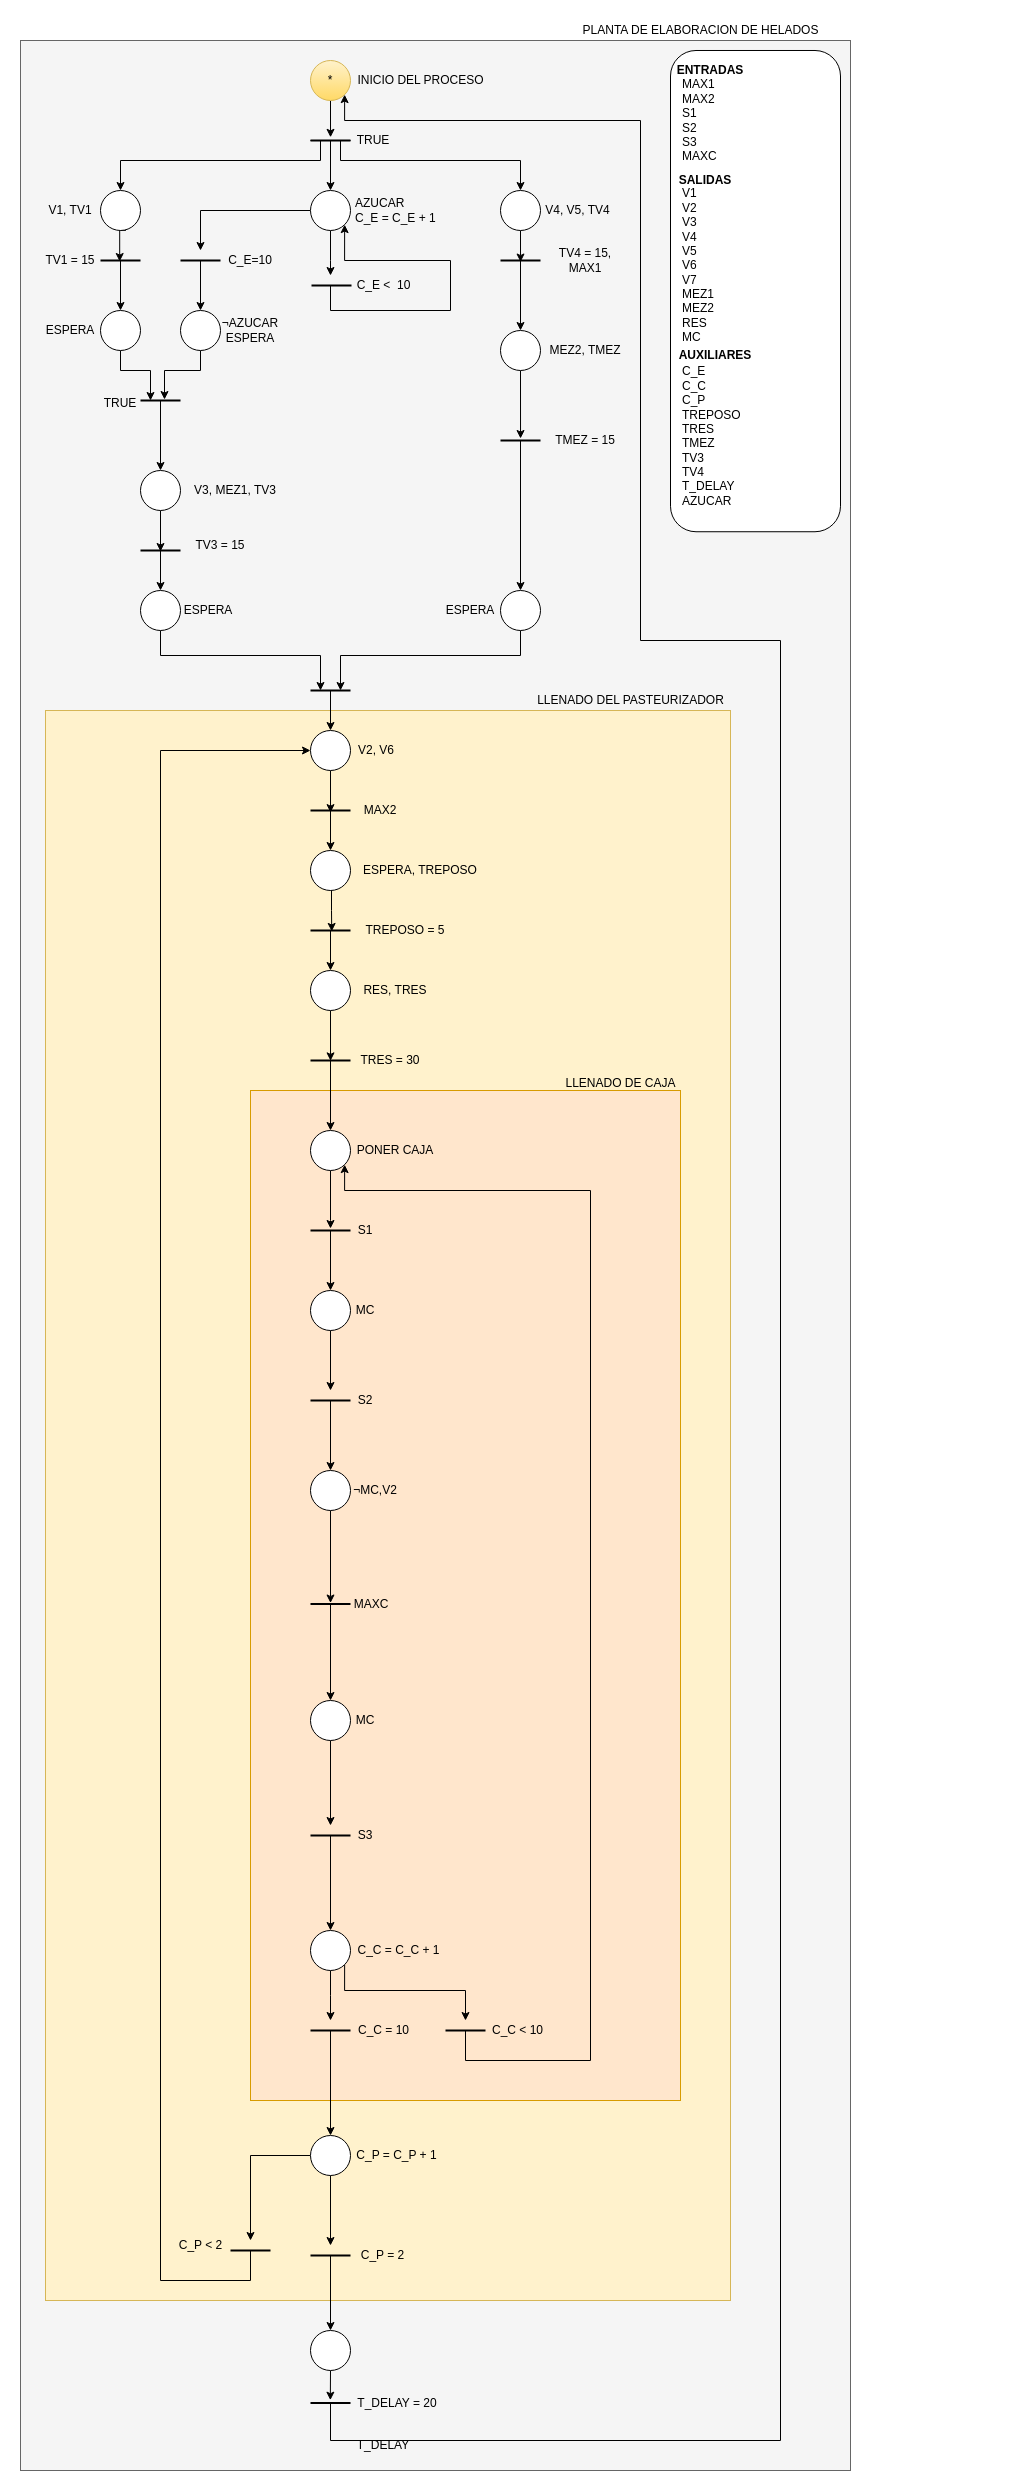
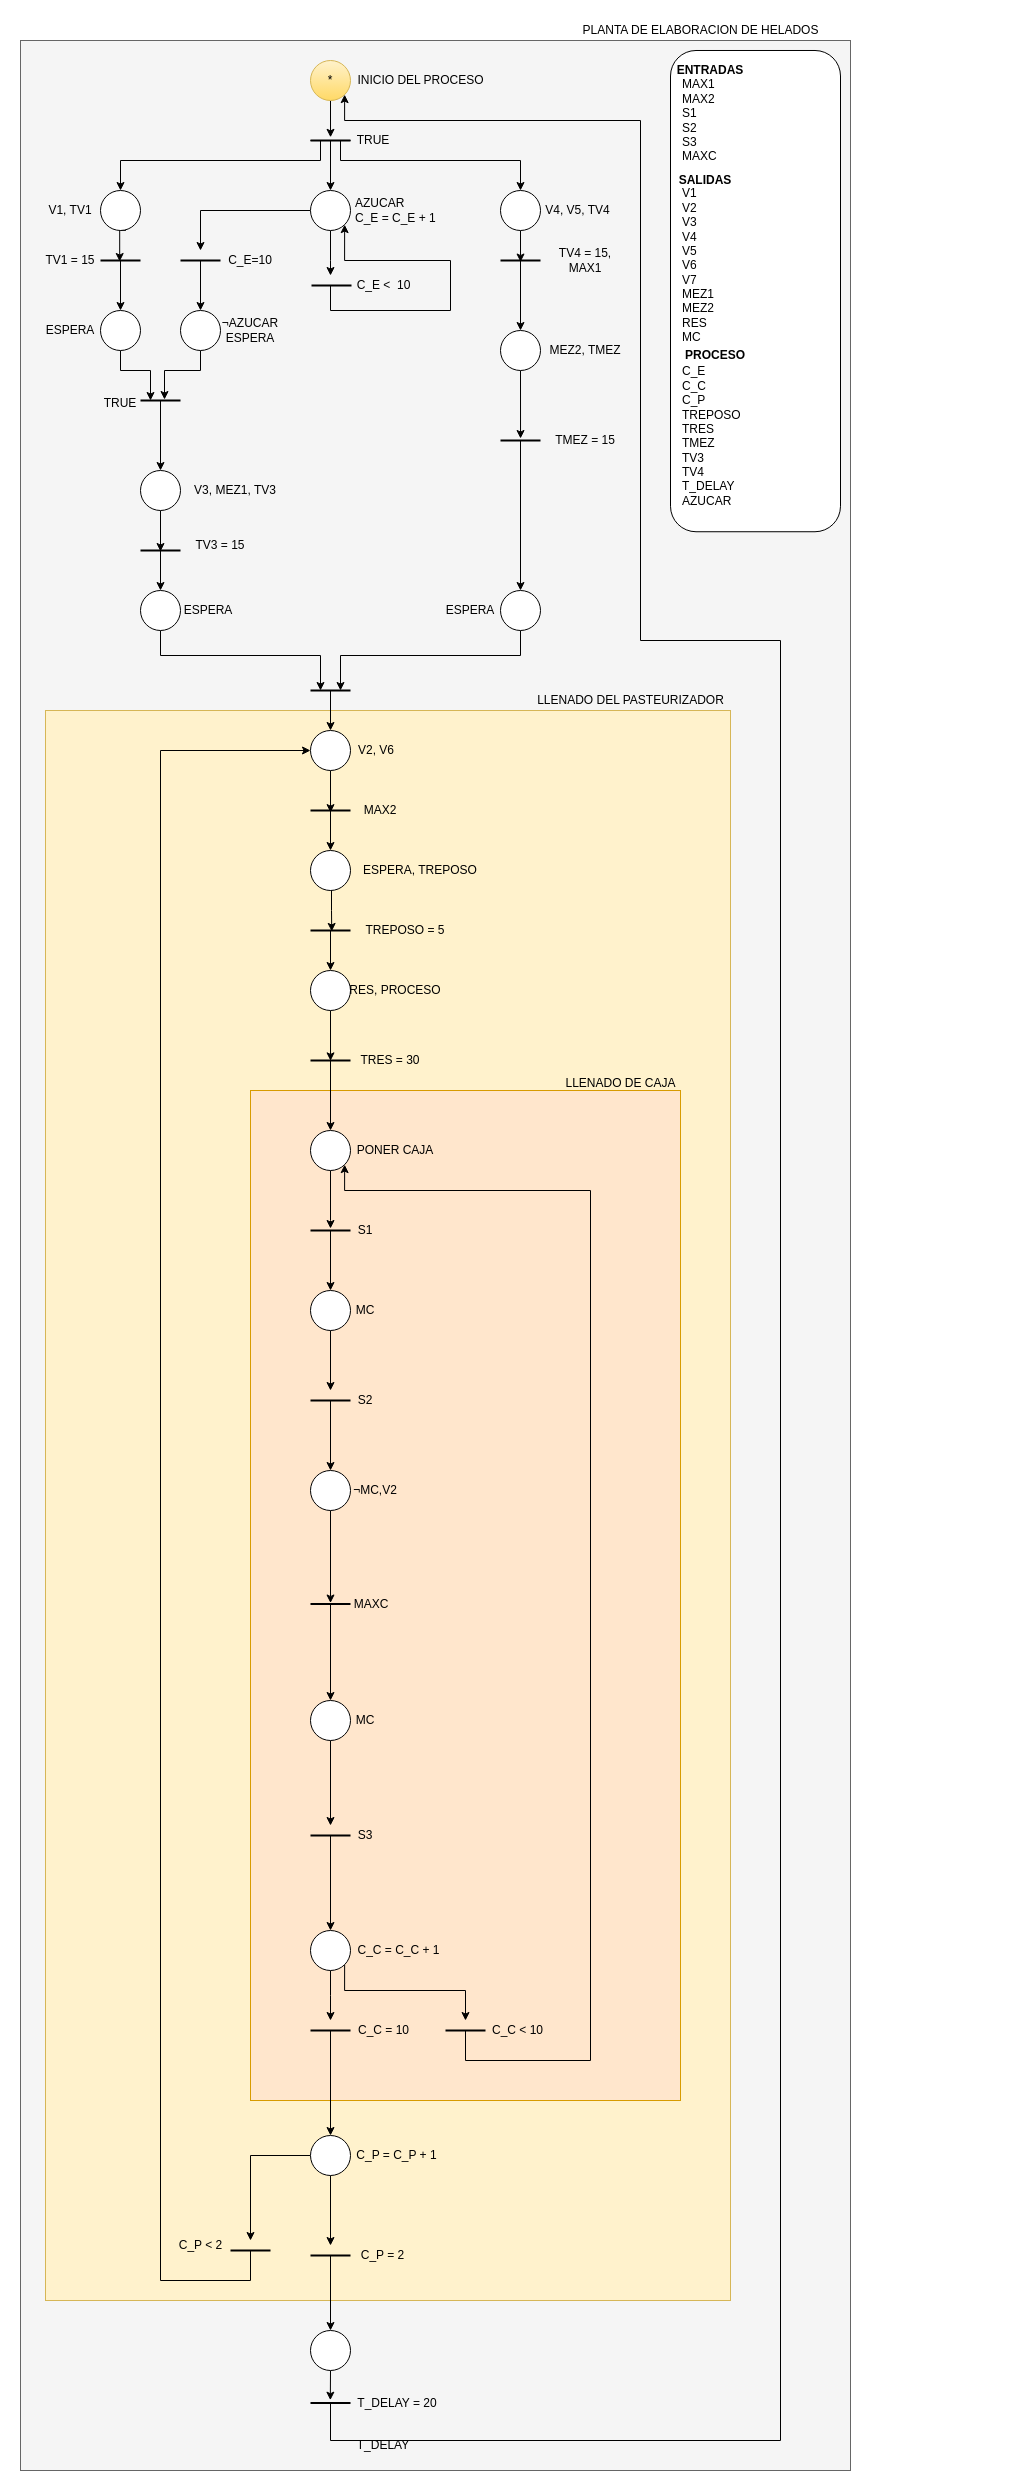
node "AUXILIARES": label "AUXILIARES" -> "PROCESO"
node "RES, TRES": label "RES, TRES" -> "RES, PROCESO"
